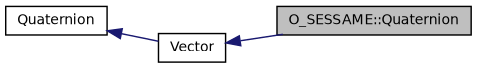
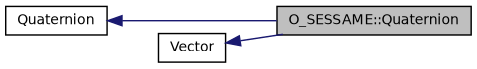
edge "Vector" -> "Quaternion": now "O_SESSAME::Quaternion" -> "Quaternion"
